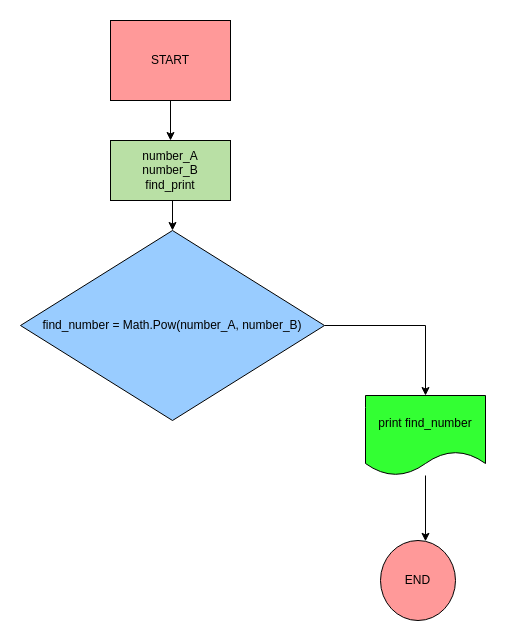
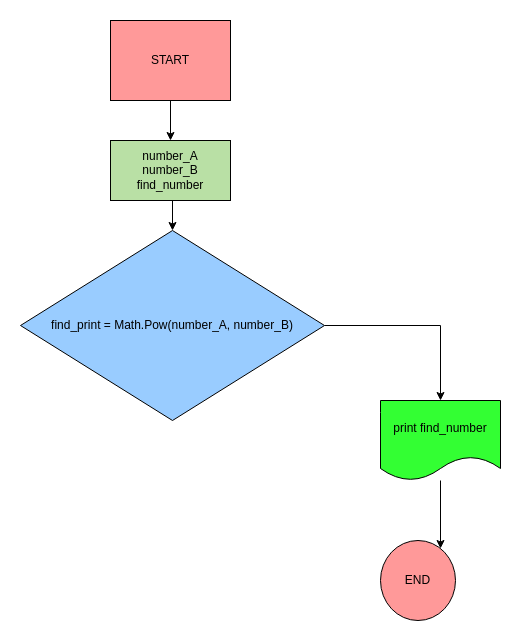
node "number_A number_B find_print": label "number_A number_B find_print" -> "number_A number_B find_number"
node "find_number = Math.Pow(number_A, number_B)": label "find_number = Math.Pow(number_A, number_B)" -> "find_print = Math.Pow(number_A, number_B)"
node "print find_number": moved (426, 436) -> (441, 441)
